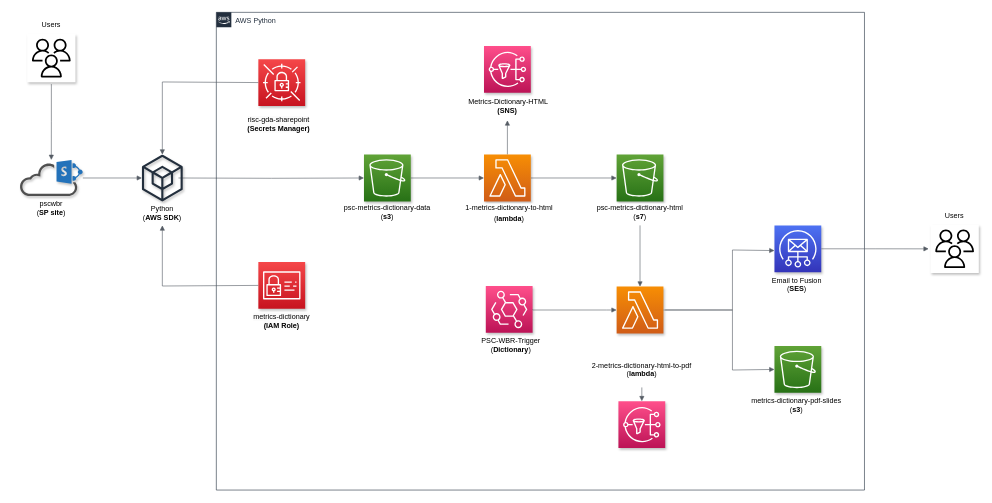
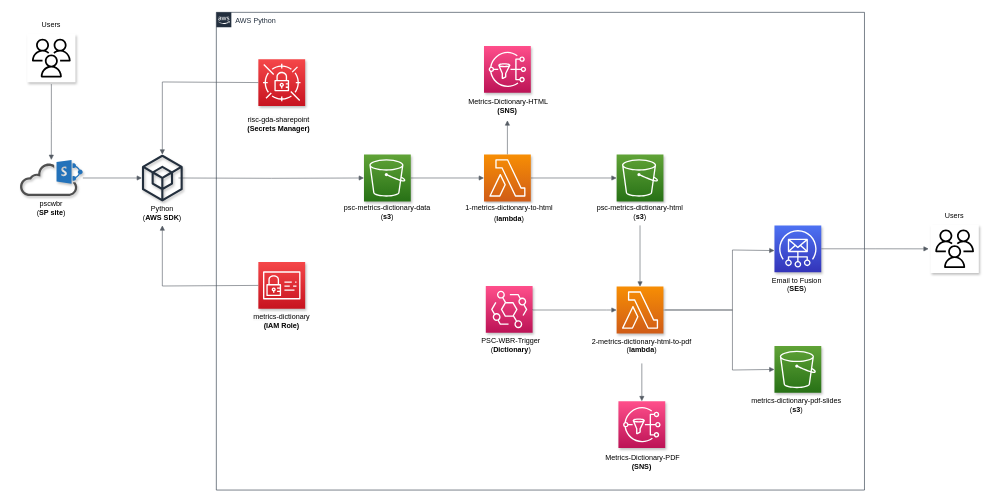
node "psc-metrics-dictionary-html (s7)": label "psc-metrics-dictionary-html (s7)" -> "psc-metrics-dictionary-html (s3)"
node "2-metrics-dictionary-html-to-pdf (lambda)": moved (642, 372) -> (642, 348)
node "Metrics-Dictionary-PDF (SNS)": added
